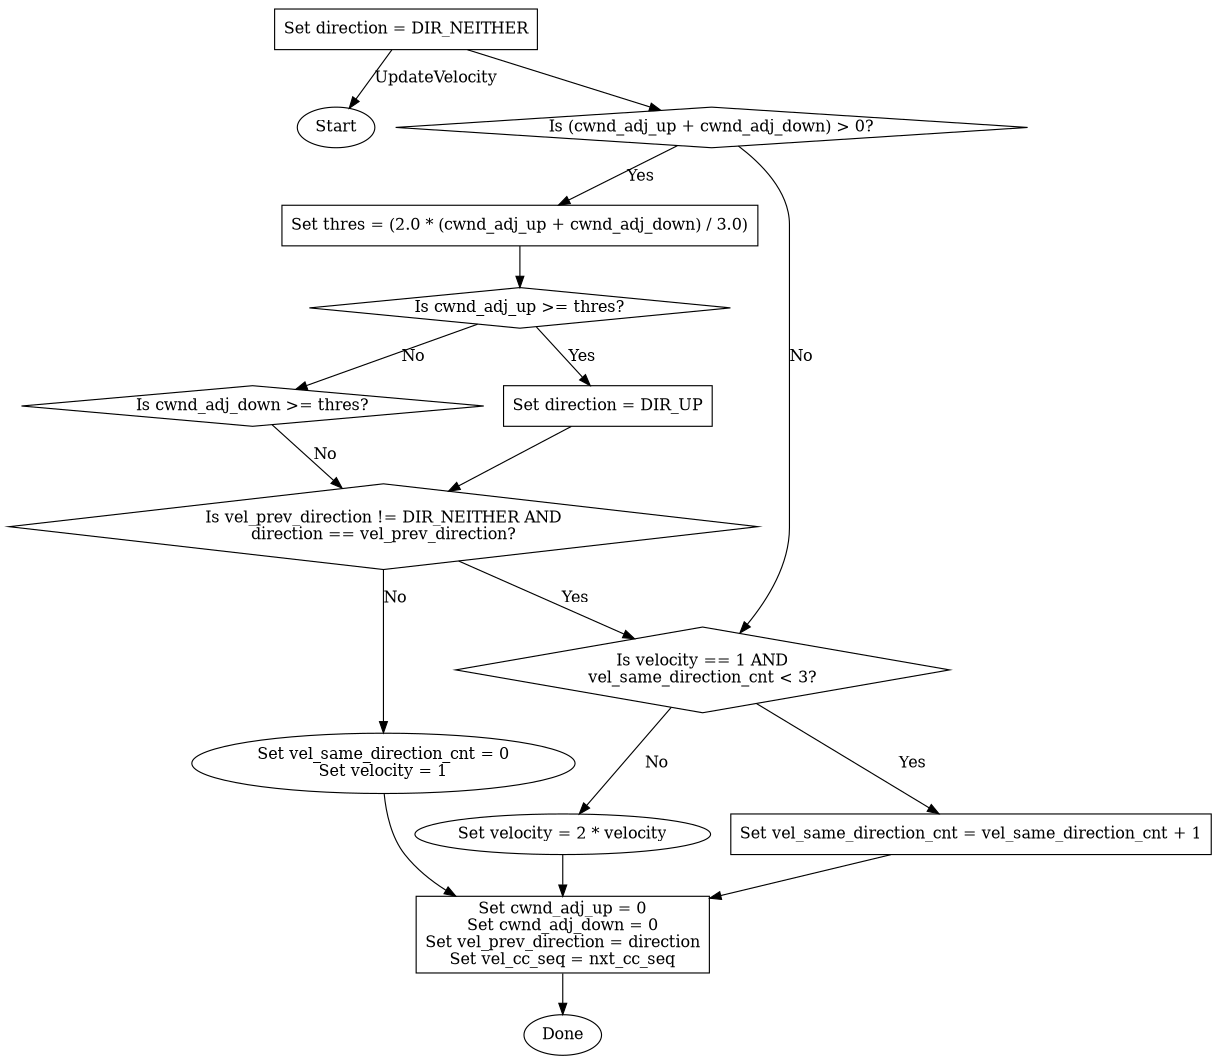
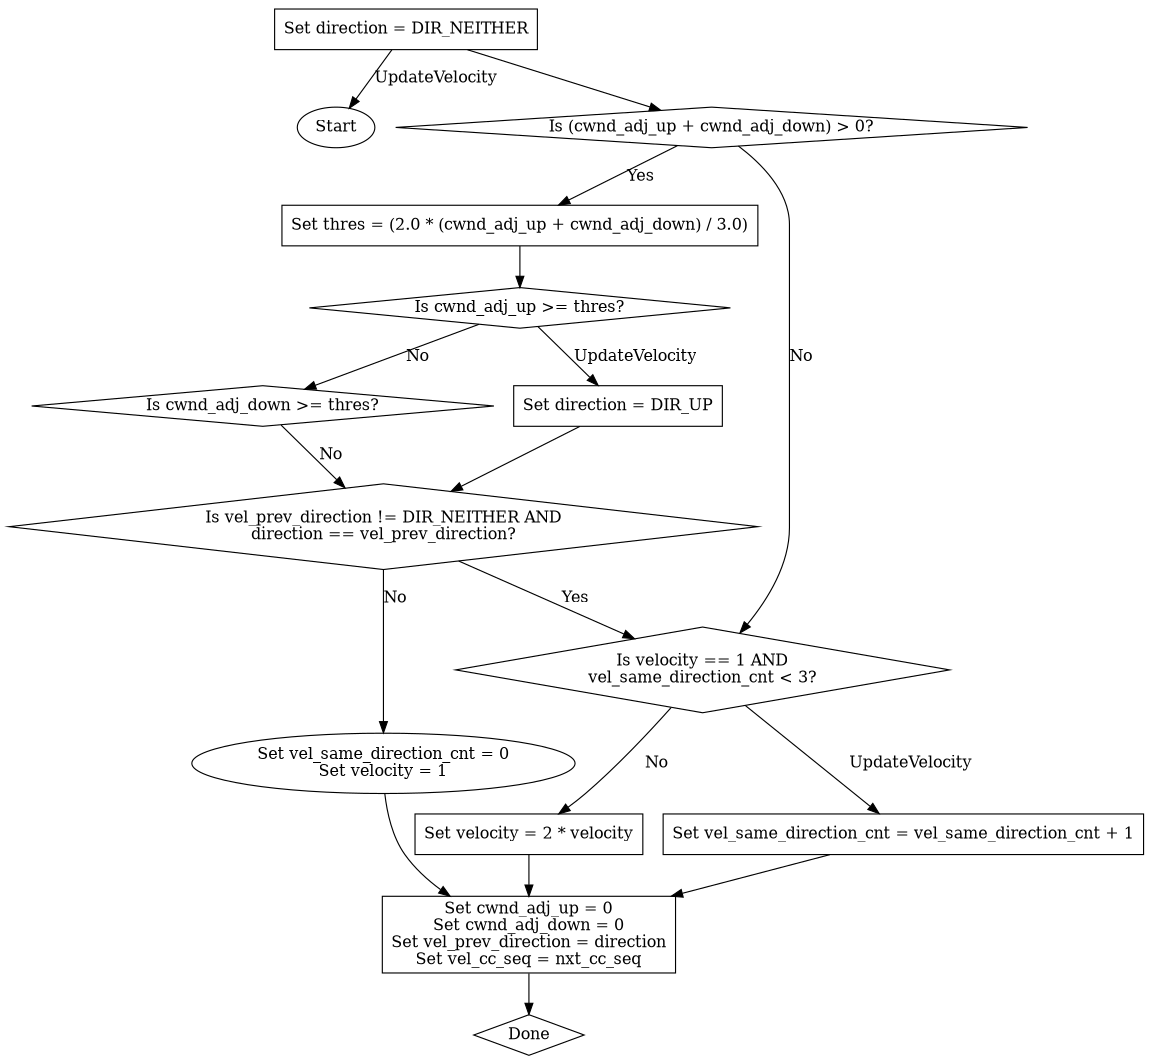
edge "Is cwnd_adj_up >= thres?" -> "Set direction = DIR_UP": label "Yes" -> "UpdateVelocity"
edge "Is velocity == 1 AND vel_same_direction_cnt < 3?" -> "Set vel_same_direction_cnt = vel_same_direction_cnt + 1": label "Yes" -> "UpdateVelocity"
node "Set velocity = 2 * velocity": shape ellipse -> box
node "Done": shape ellipse -> diamond
